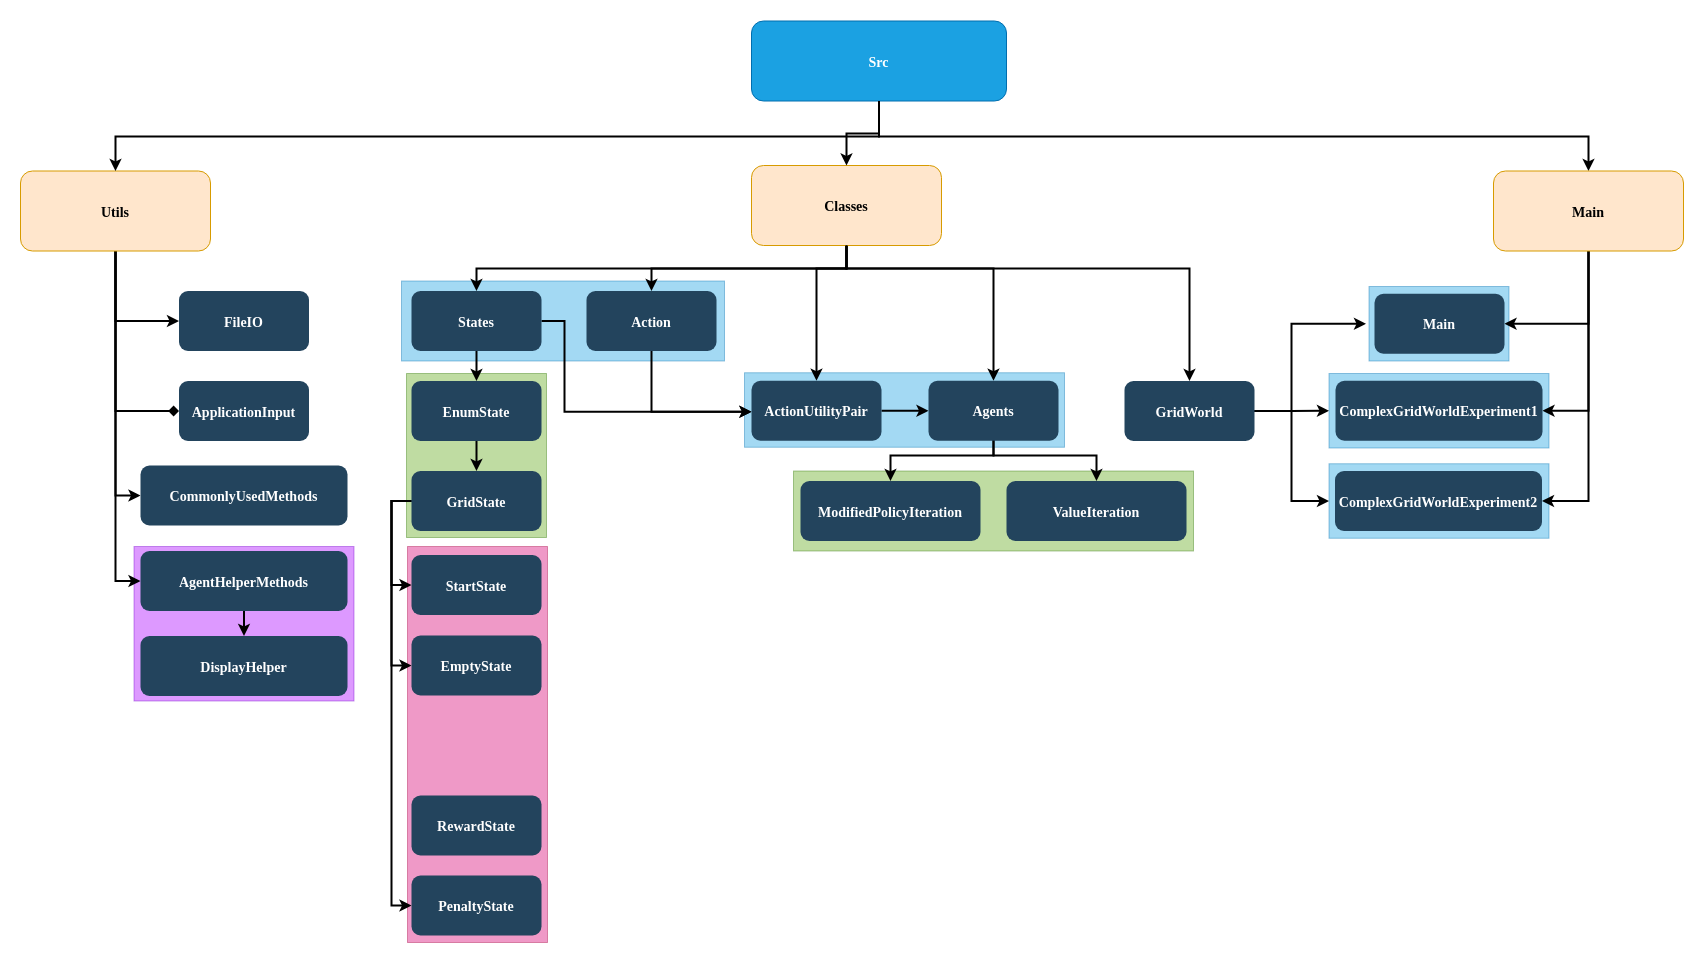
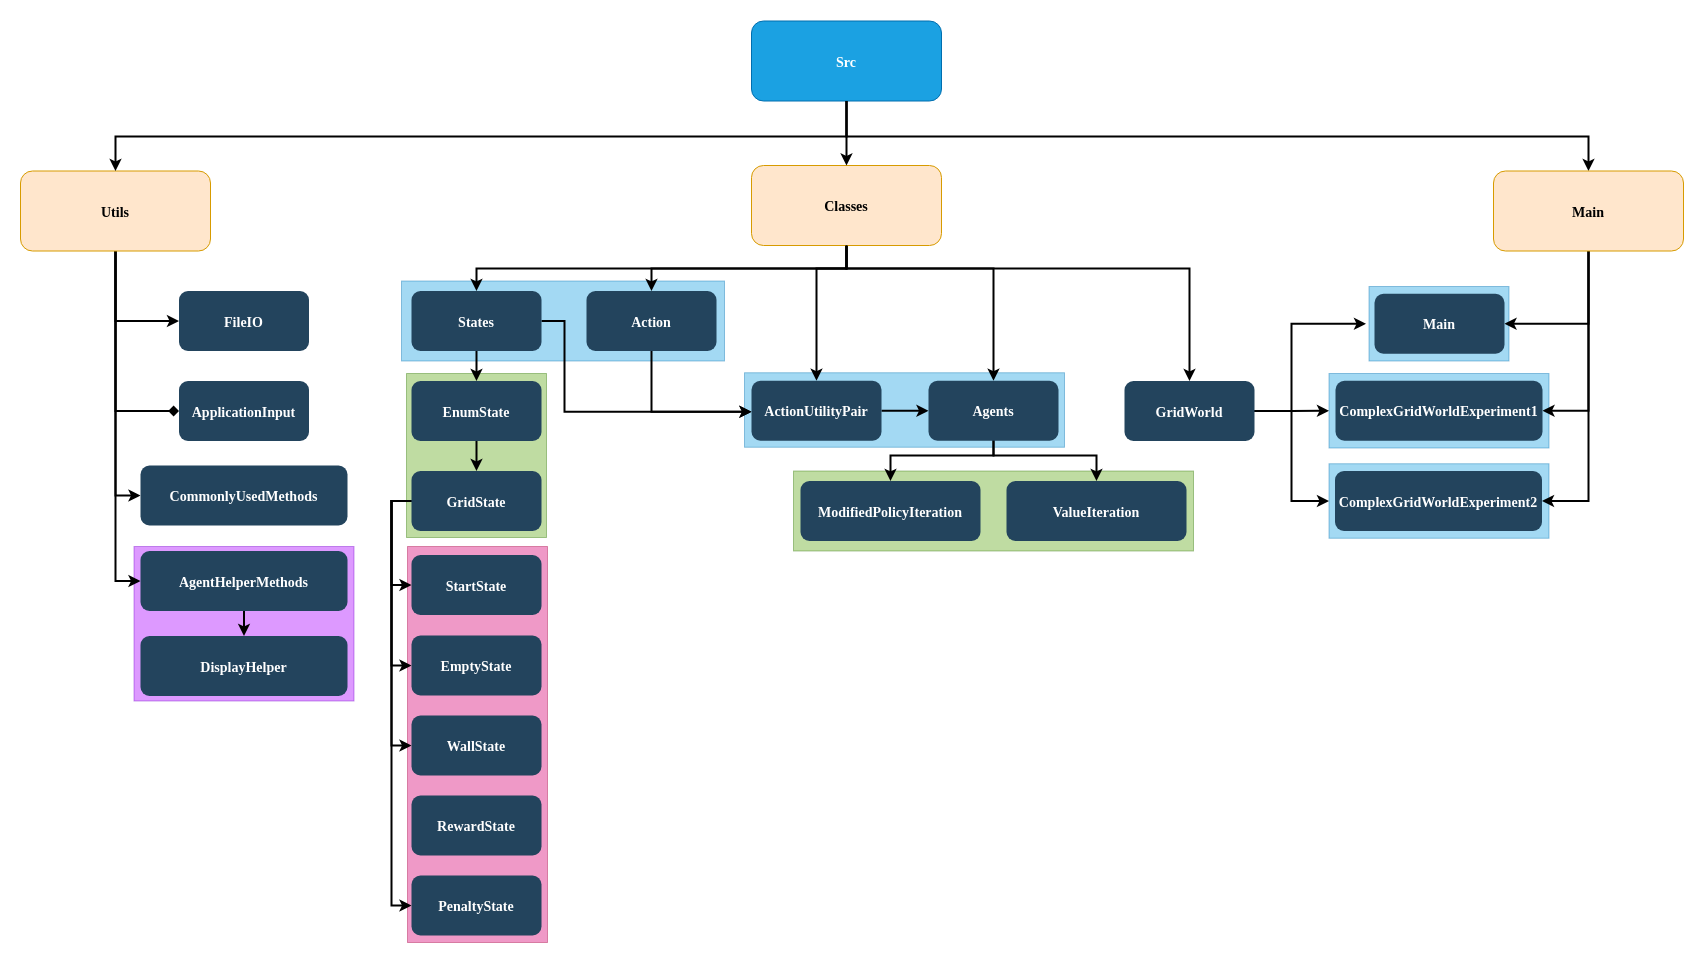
node "Src": size 255x80 -> 190x80
edge "GridState" -> "WallState": added
node "WallState": added
